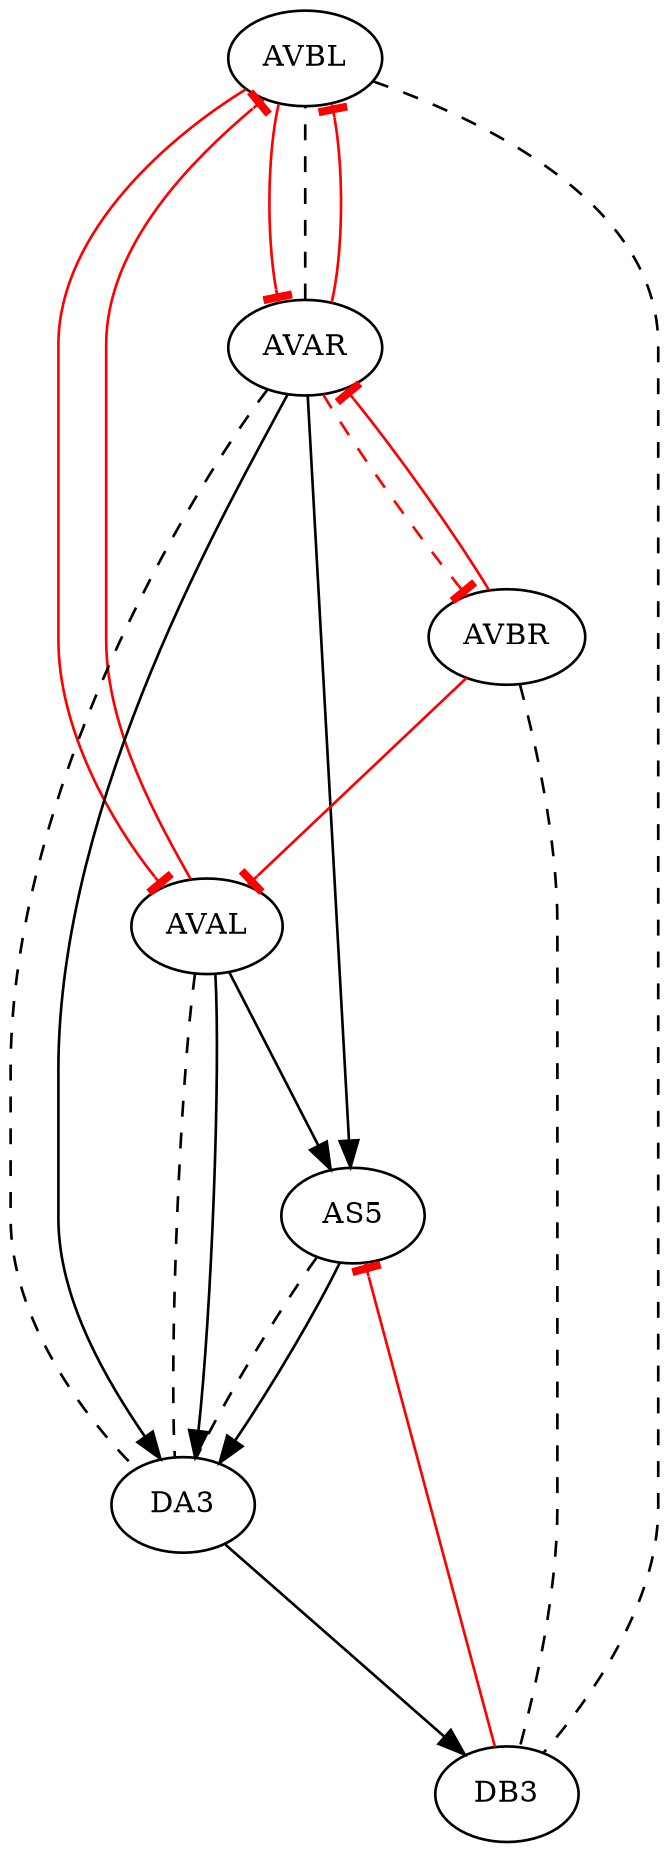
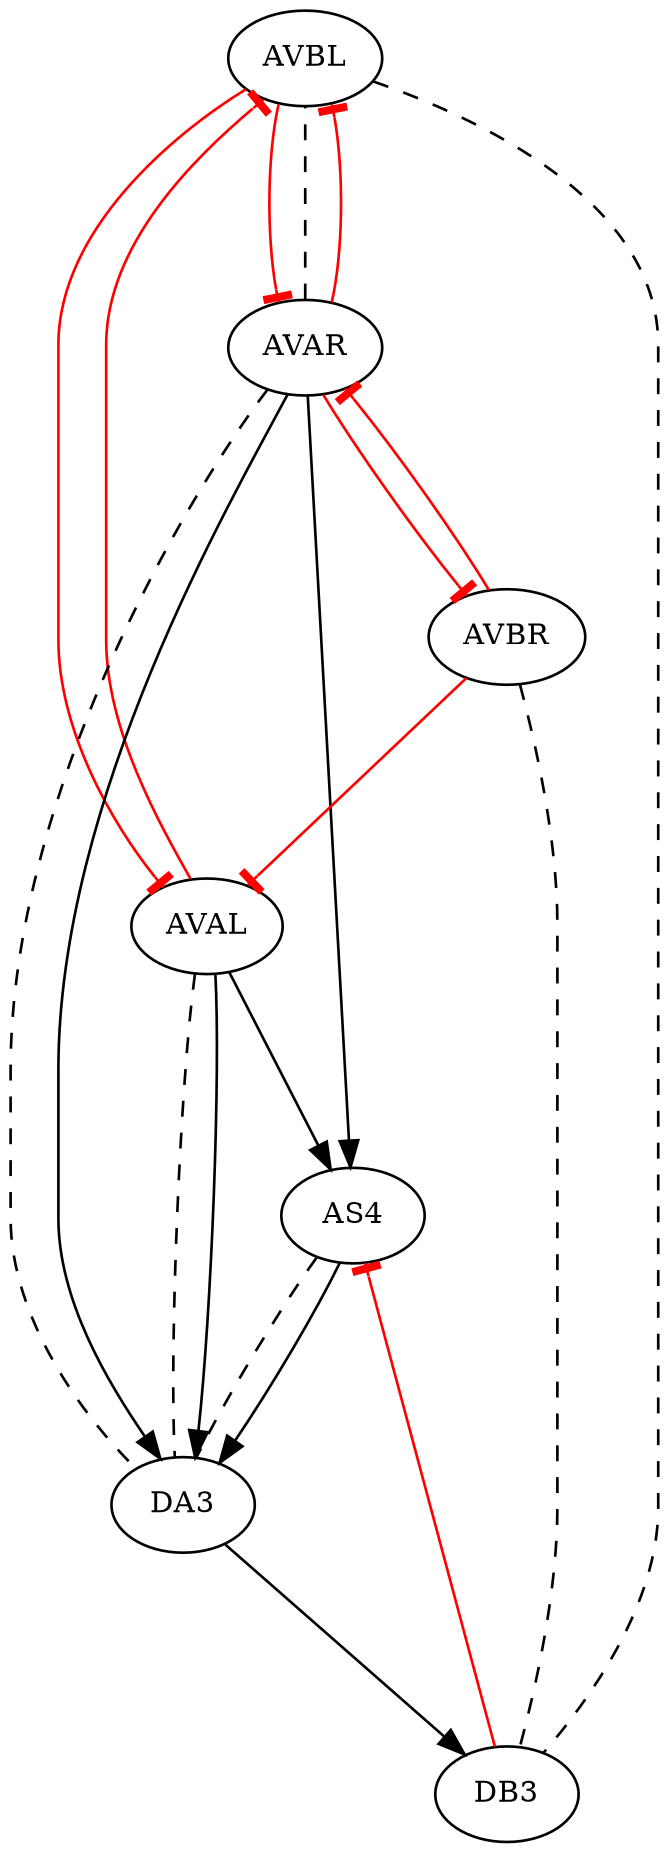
edge "AVAR" -> "AVBR": style dashed -> solid
node "AS5": label "AS5" -> "AS4"
